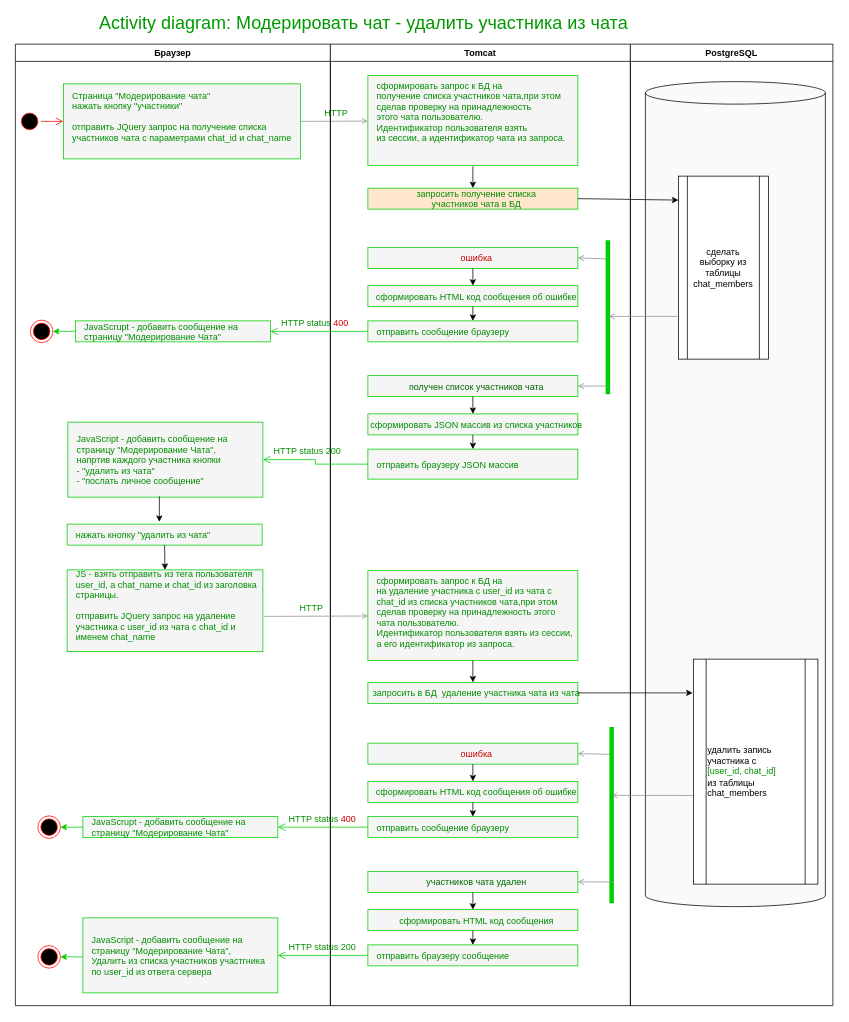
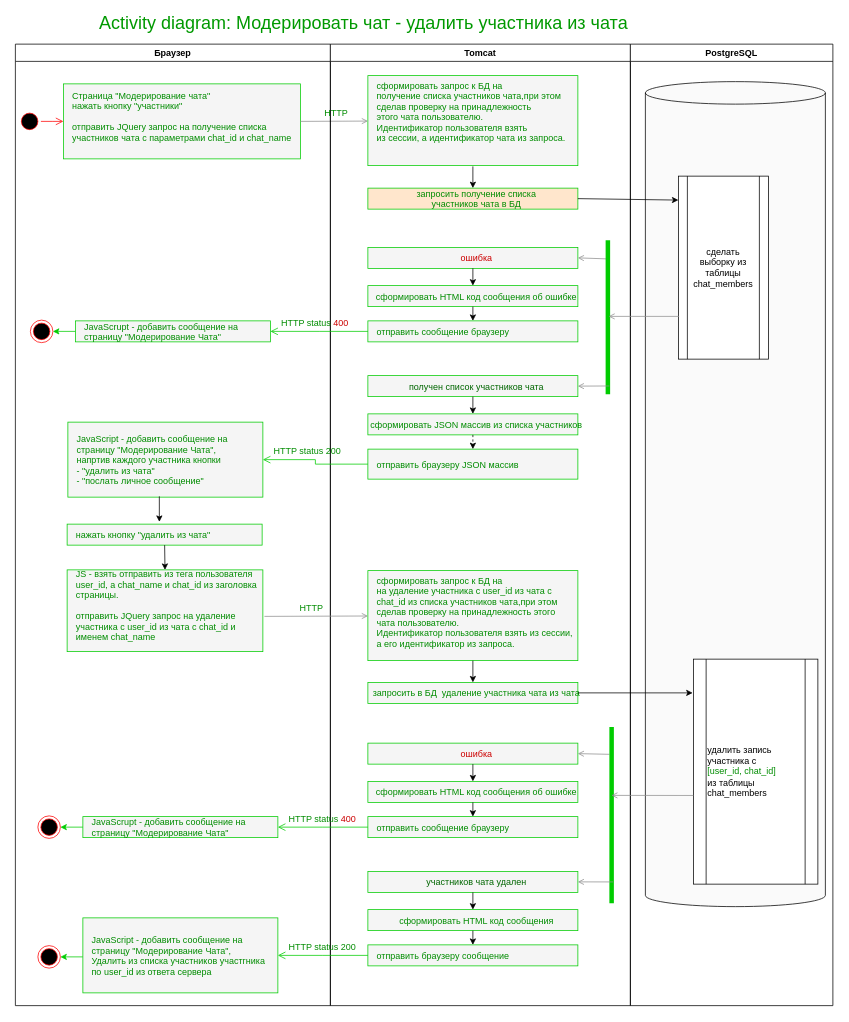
edge "сформировать JSON массив из списка участников" -> "отправить браузеру JSON массив": style solid -> dashed
